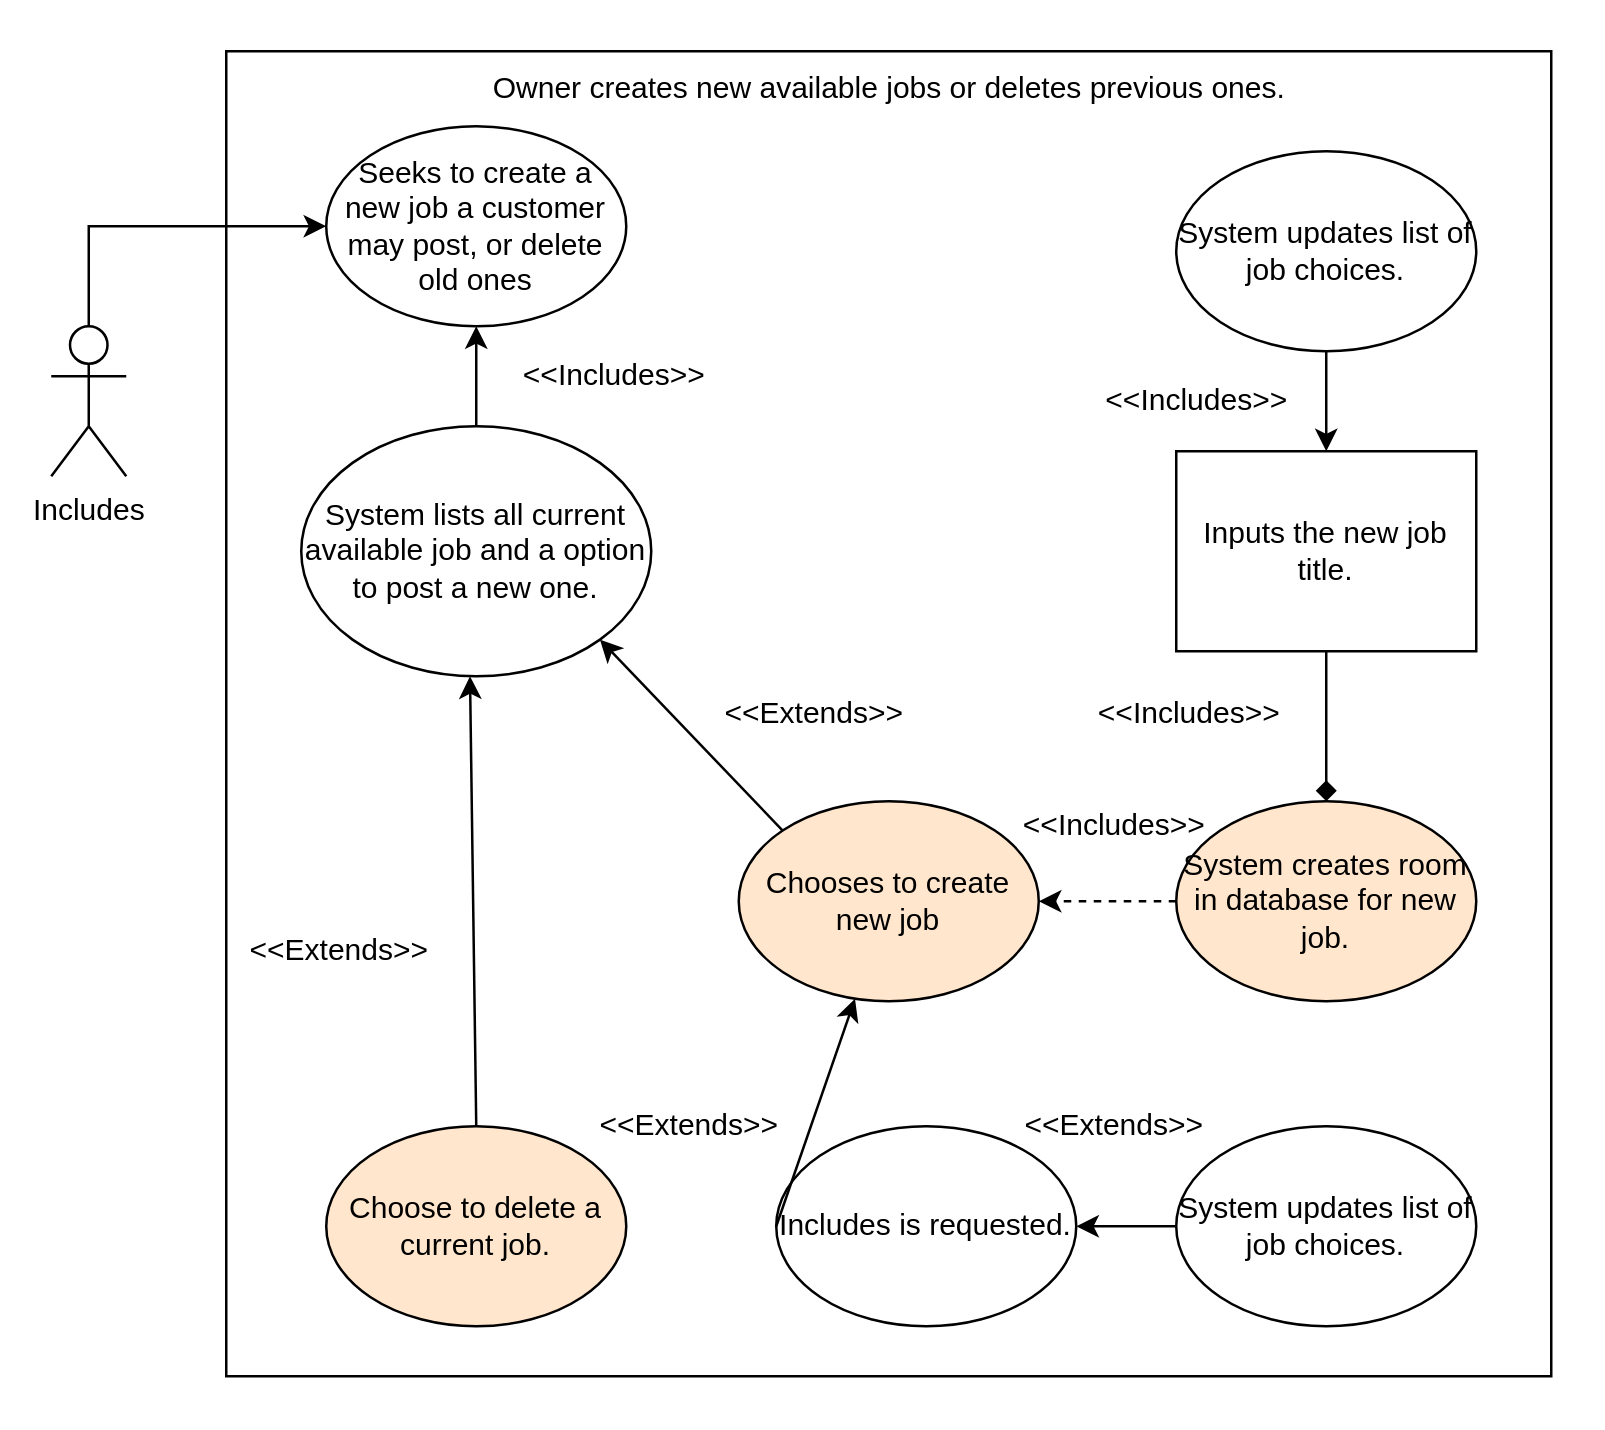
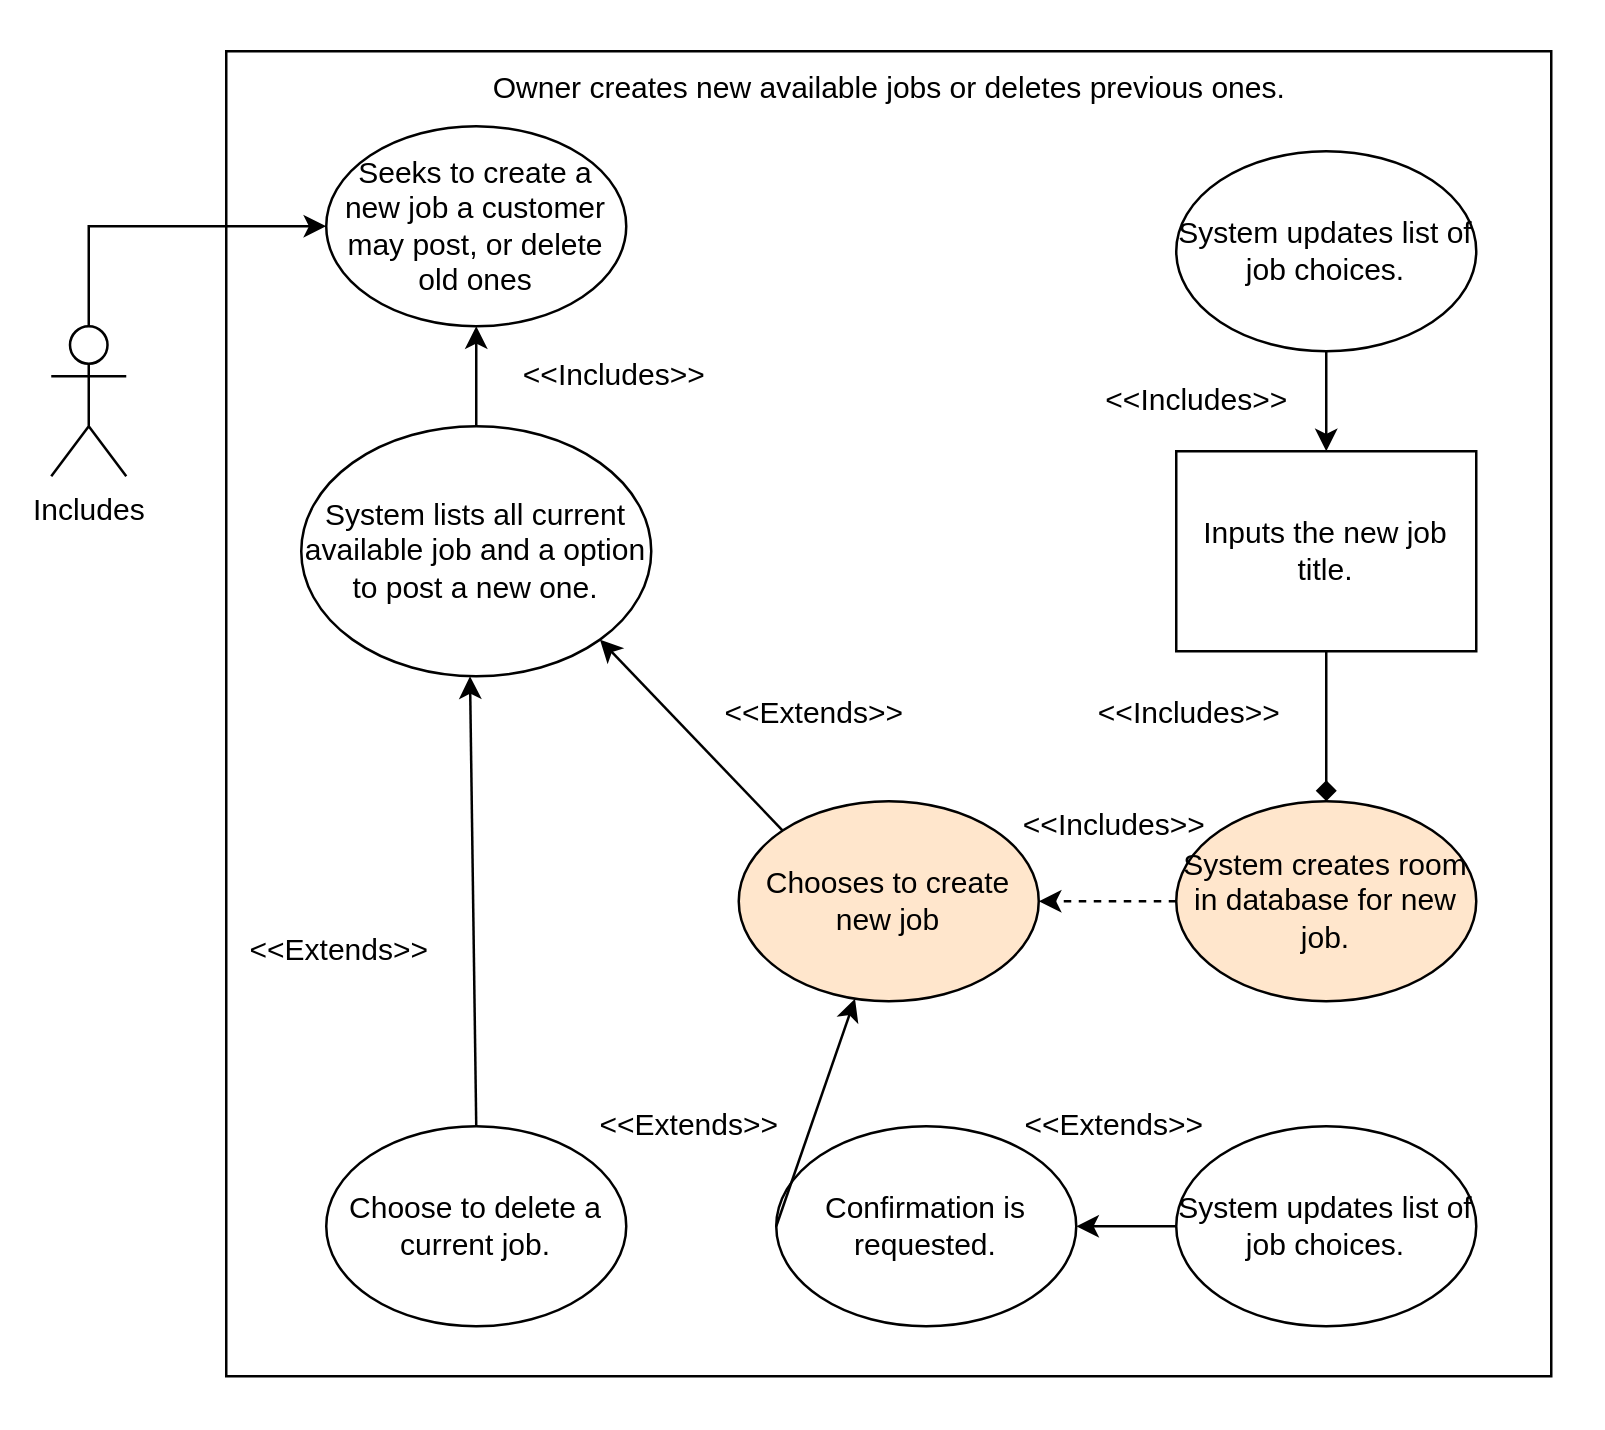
node "Choose to delete a current job.": fillcolor #ffe6cc -> #ffffff
node "Includes is requested.": label "Includes is requested." -> "Confirmation is requested."
